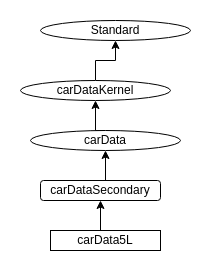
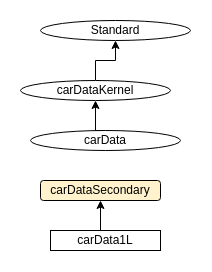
edge "carDataSecondary" -> "carData": removed
node "carDataSecondary": fillcolor #ffffff -> #fff2cc
node "carData5L": label "carData5L" -> "carData1L"
